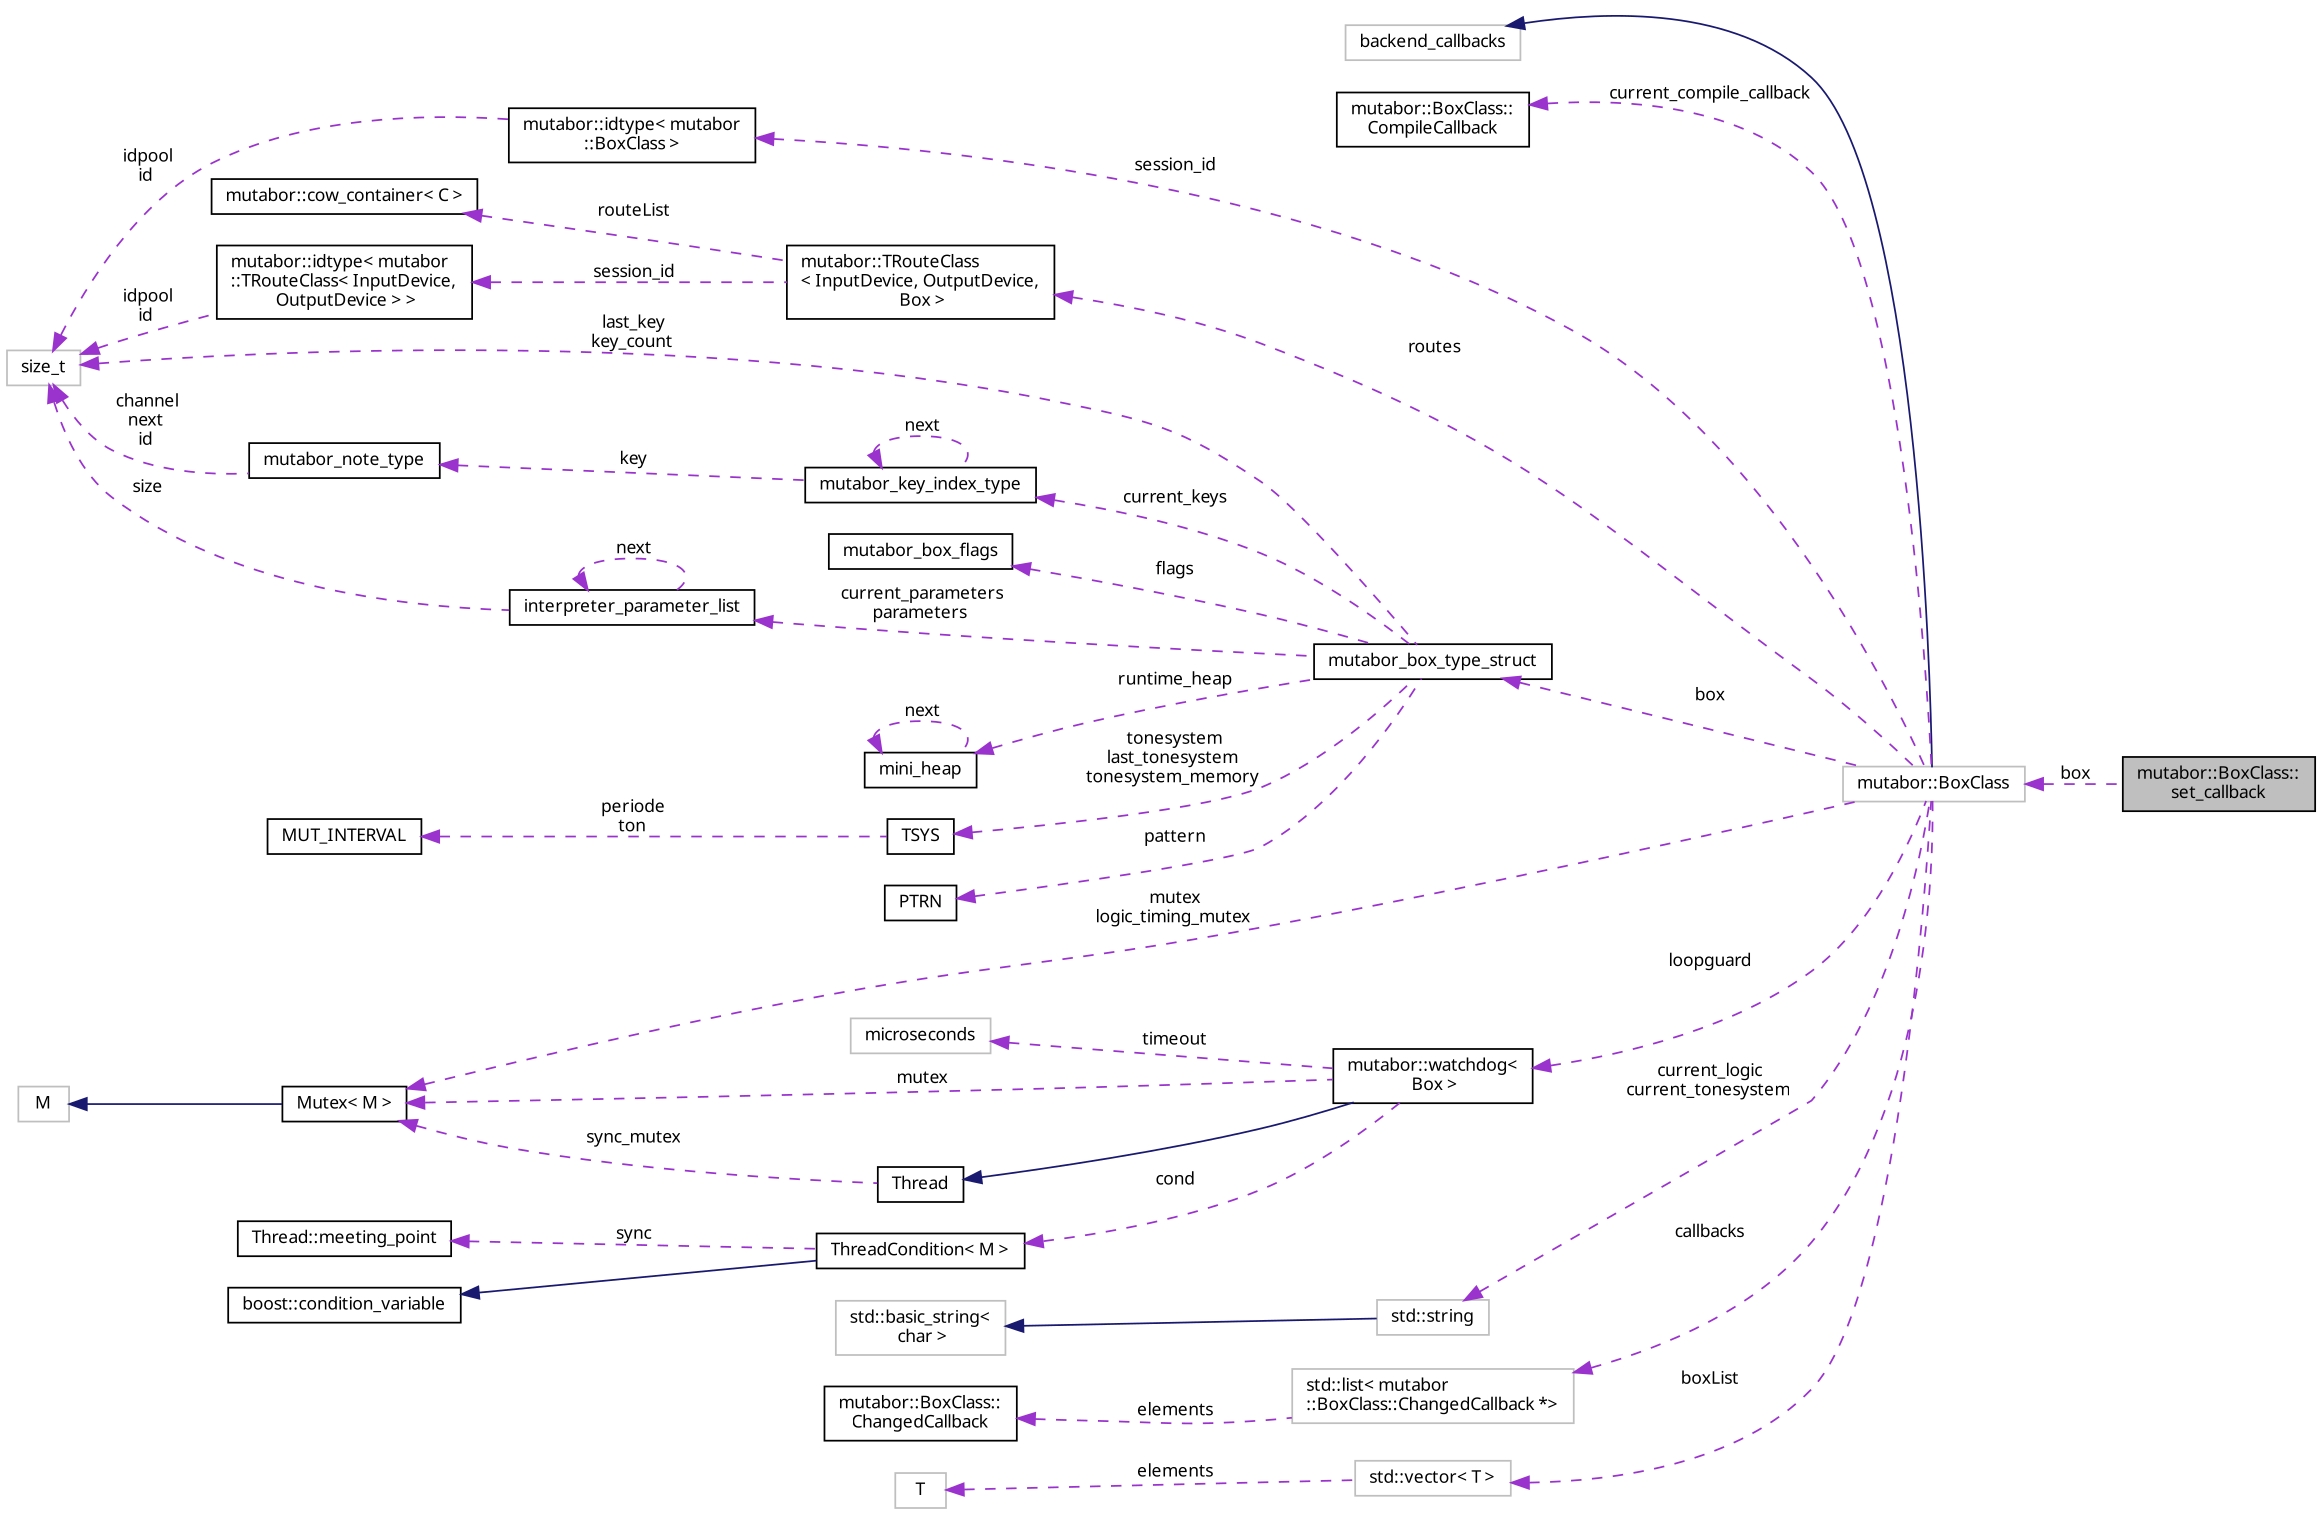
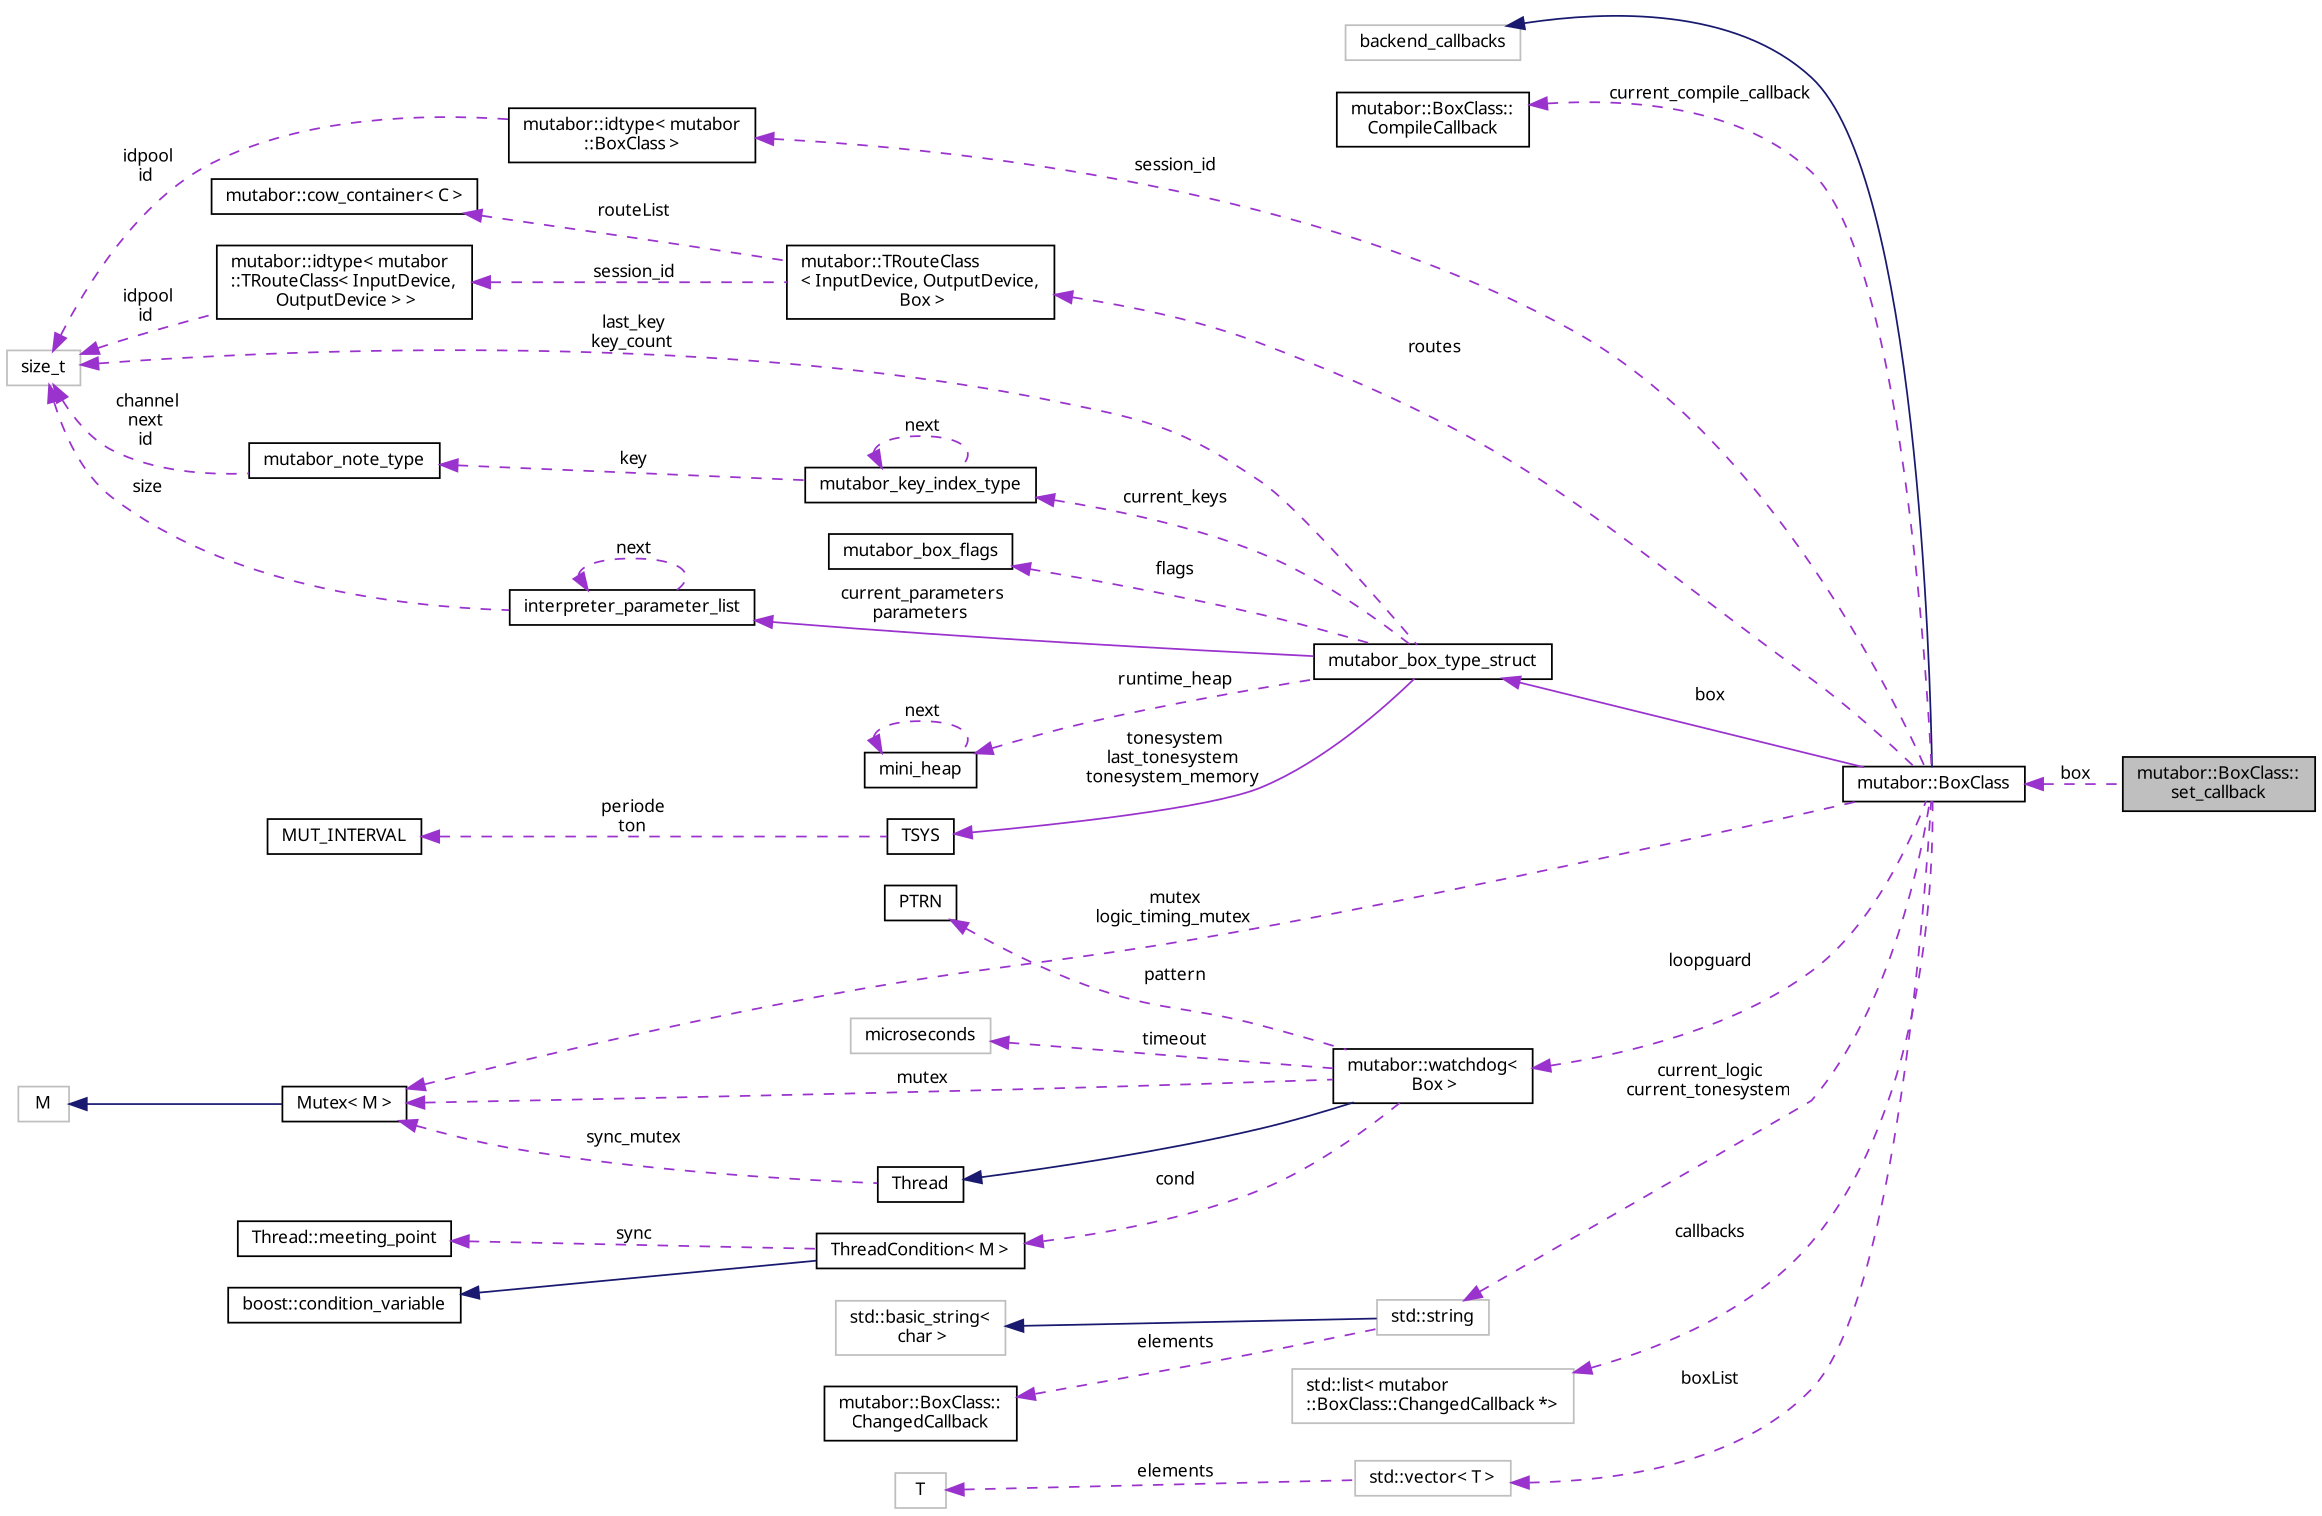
edge "mutabor_box_type_struct" -> "interpreter_parameter_list": style dashed -> solid
edge "mutabor::BoxClass" -> "mutabor_box_type_struct": style dashed -> solid
node "mutabor::BoxClass": color grey75 -> black
edge "mutabor_box_type_struct" -> "TSYS": style dashed -> solid
edge "mutabor_box_type_struct" -> "PTRN": now "mutabor::watchdog< Box >" -> "PTRN"
edge "std::list< mutabor ::BoxClass::ChangedCallback *>" -> "mutabor::BoxClass:: ChangedCallback": now "std::string" -> "mutabor::BoxClass:: ChangedCallback"
